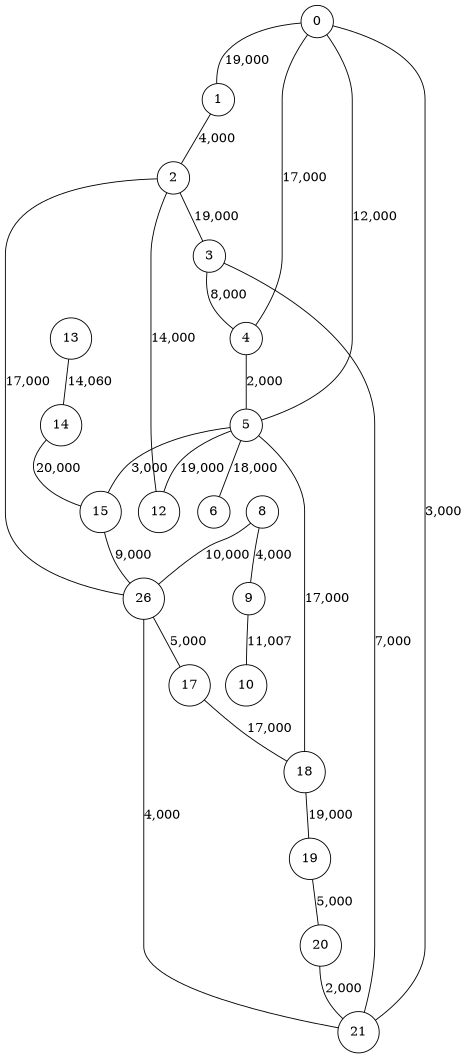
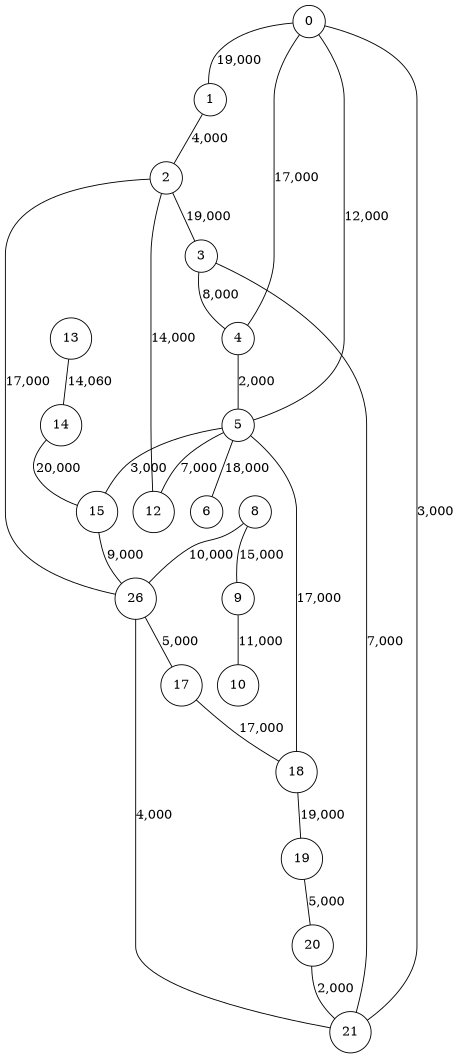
edge "5" -- "12": label "19,000" -> "7,000"
edge "8" -- "9": label "4,000" -> "15,000"
edge "9" -- "10": label "11,007" -> "11,000"
